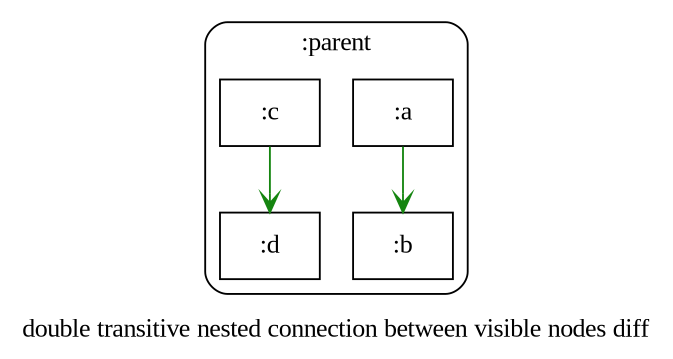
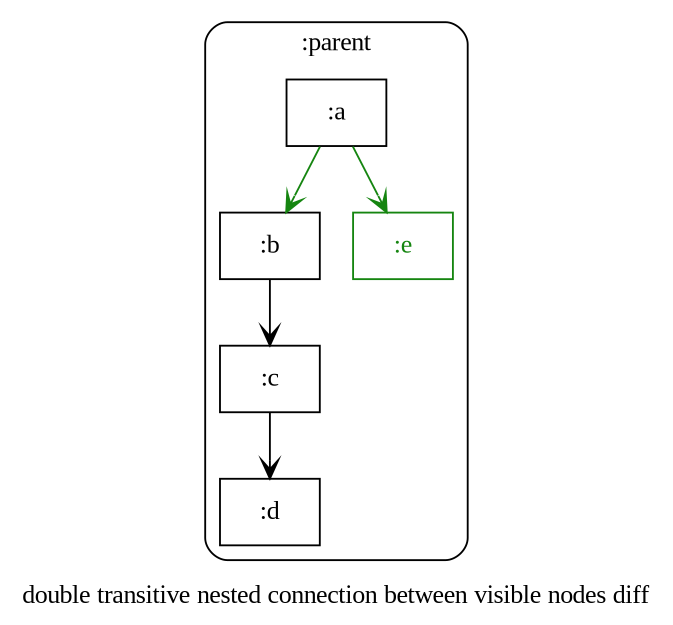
edge ":c" -> ":d": color #158510 -> #000000
node ":e": added
edge ":b" -> ":c": added
